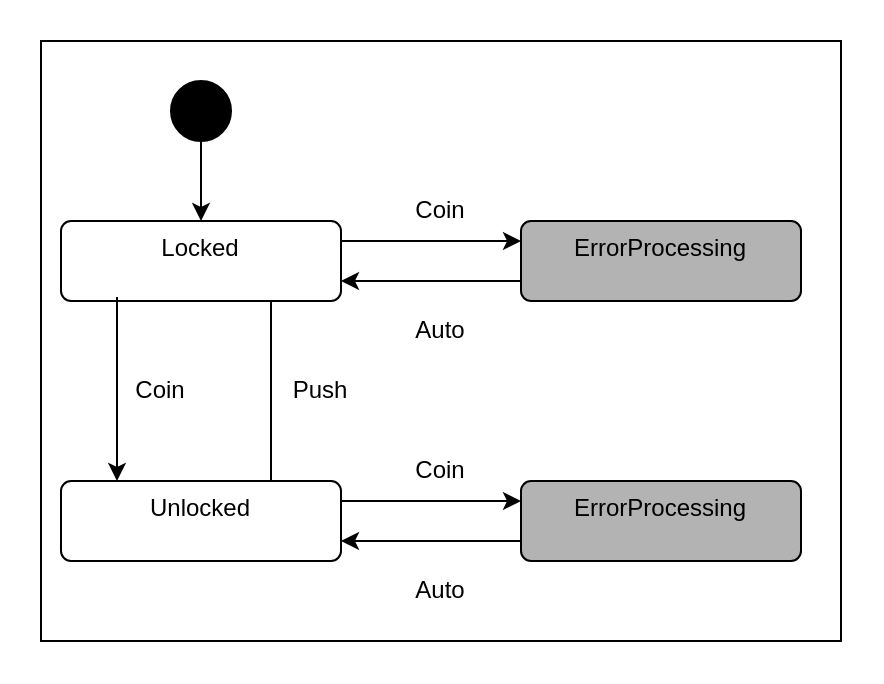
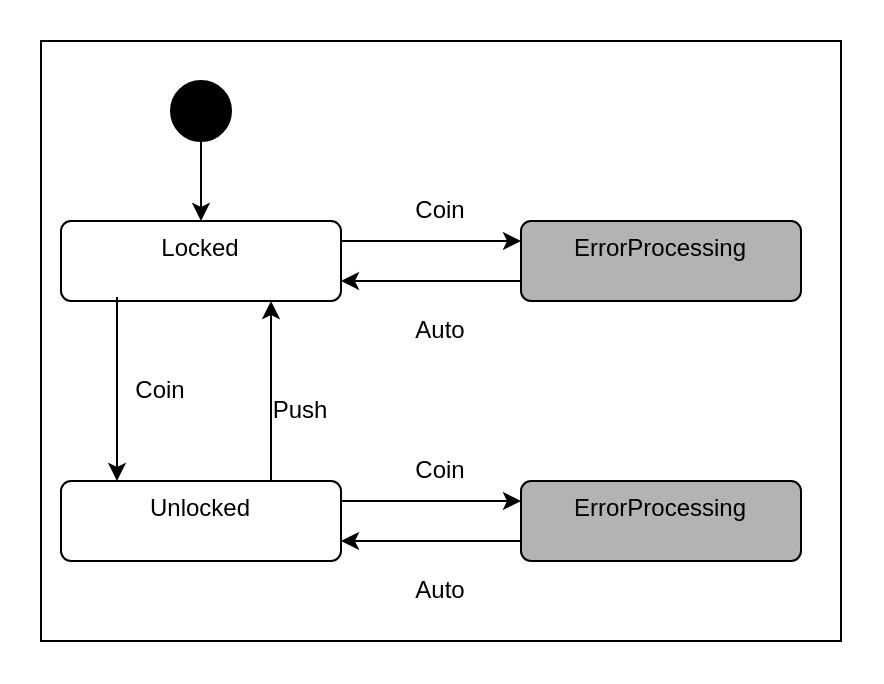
edge "Locked" -- "Unlocked": arrowhead none -> classic
node "Push": moved (321, 391) -> (301, 411)
